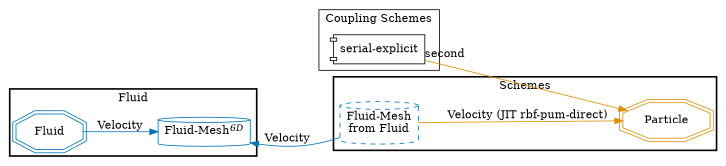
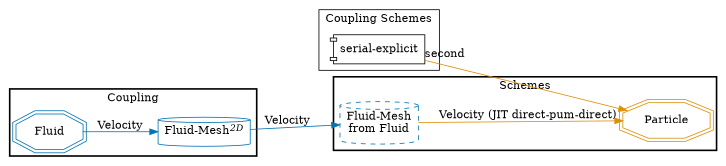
cluster "Fluid": label "Fluid" -> "Coupling"
edge "Fluid-Mesh from Fluid" -> "Particle": label "Velocity (JIT rbf-pum-direct)" -> "Velocity (JIT direct-pum-direct)"
node "Fluid-Mesh": text "6D" -> "2D"
edge "Fluid-Mesh from Fluid" -> "Fluid-Mesh": reversed
